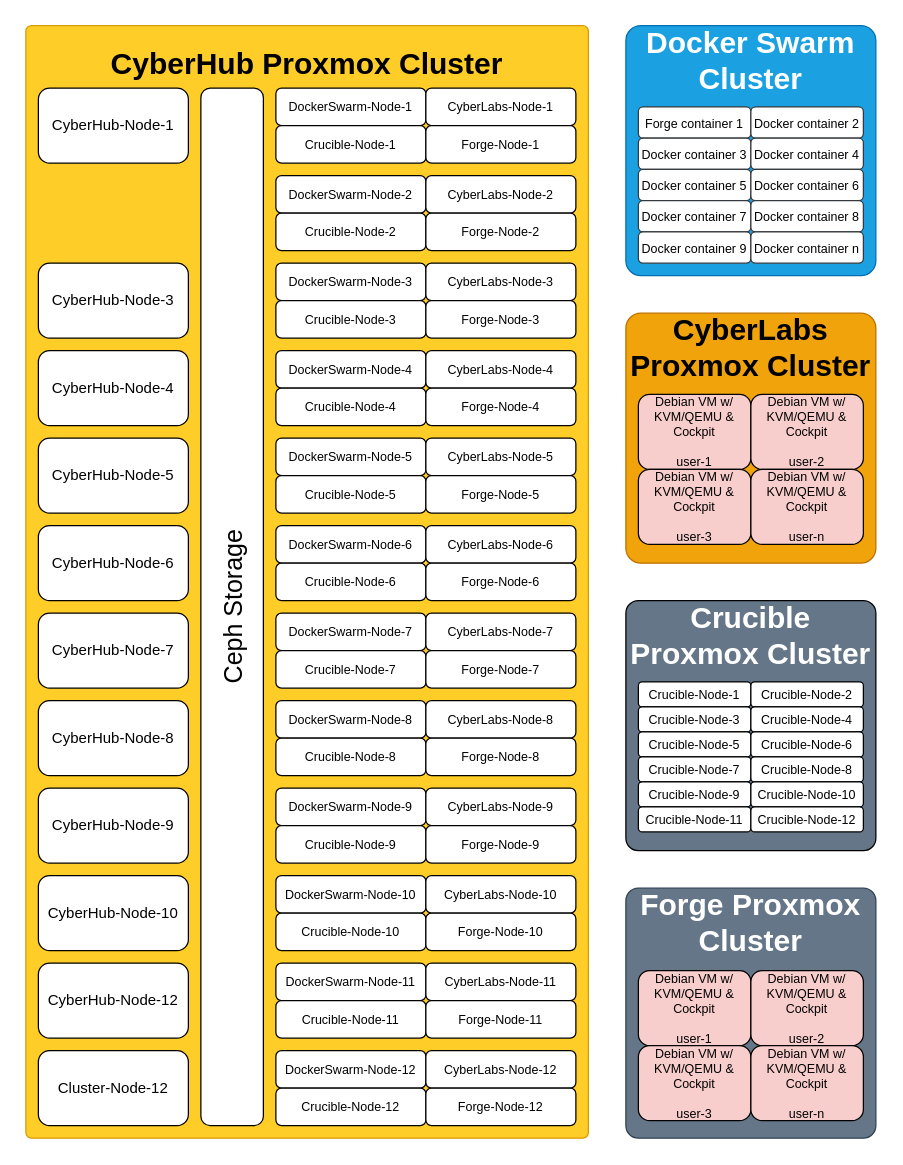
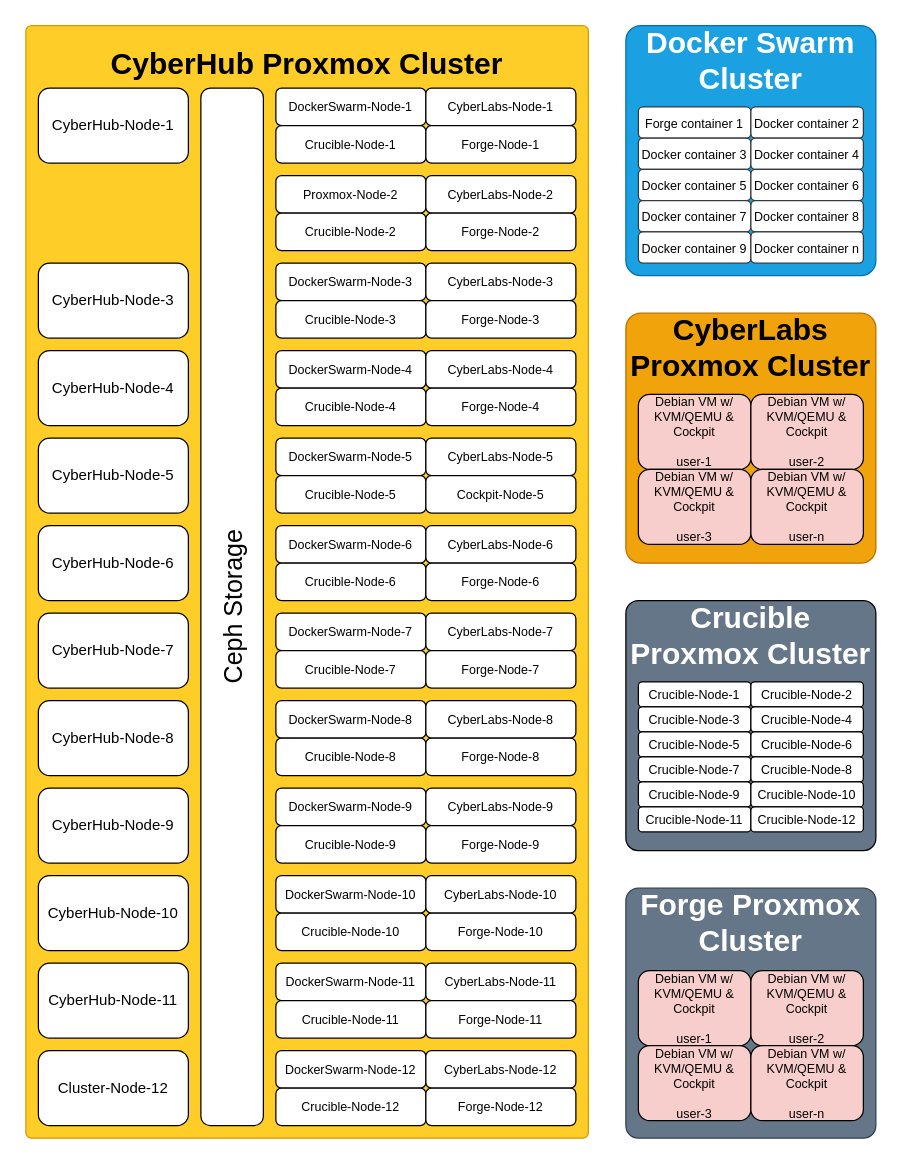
node "DockerSwarm-Node-2": label "DockerSwarm-Node-2" -> "Proxmox-Node-2"
node "Forge-Node-5": label "Forge-Node-5" -> "Cockpit-Node-5"
node "CyberHub-Node-12": label "CyberHub-Node-12" -> "CyberHub-Node-11"
